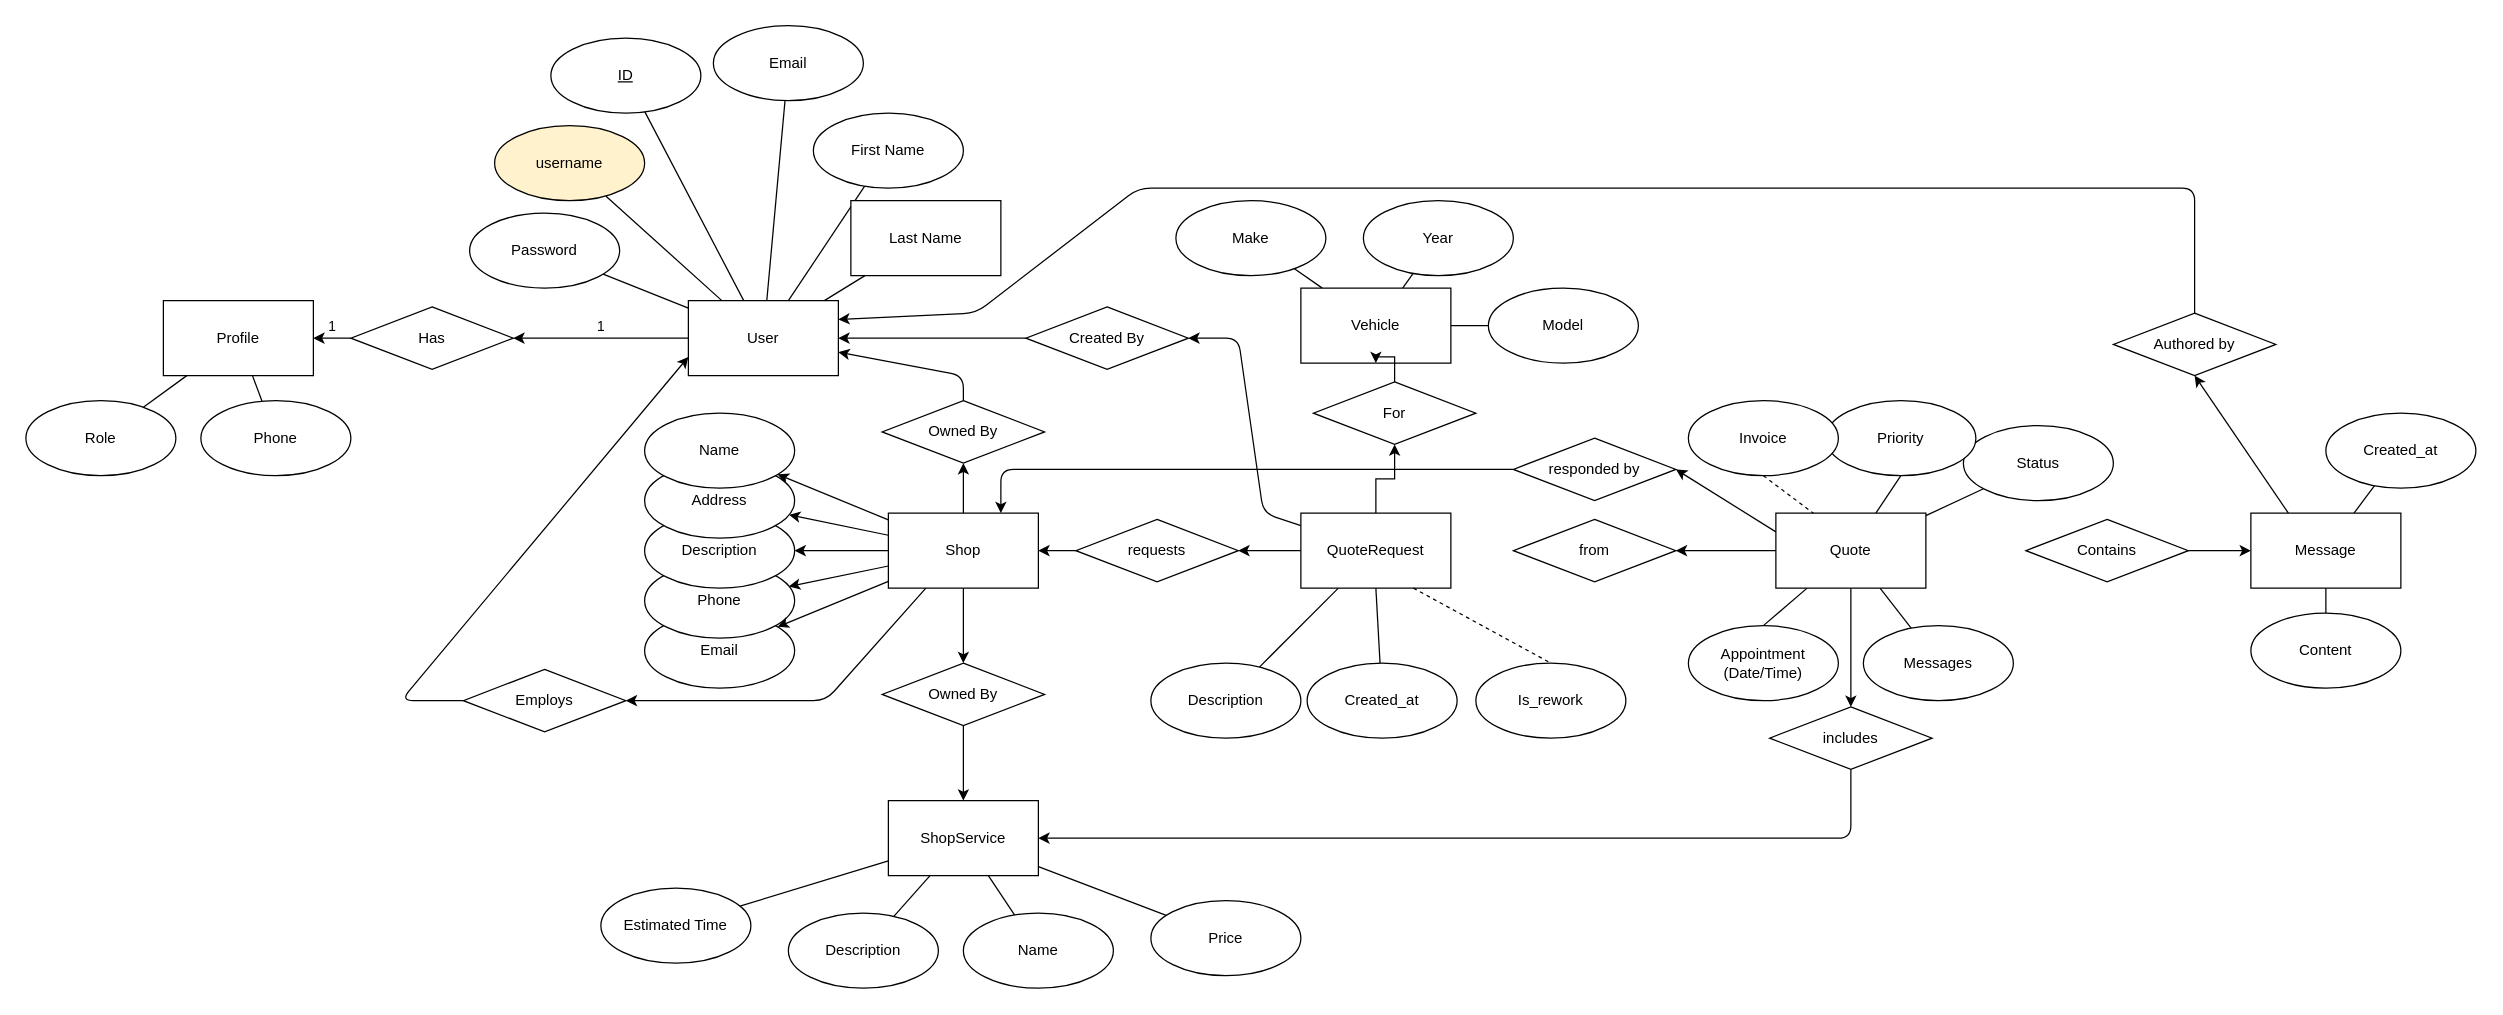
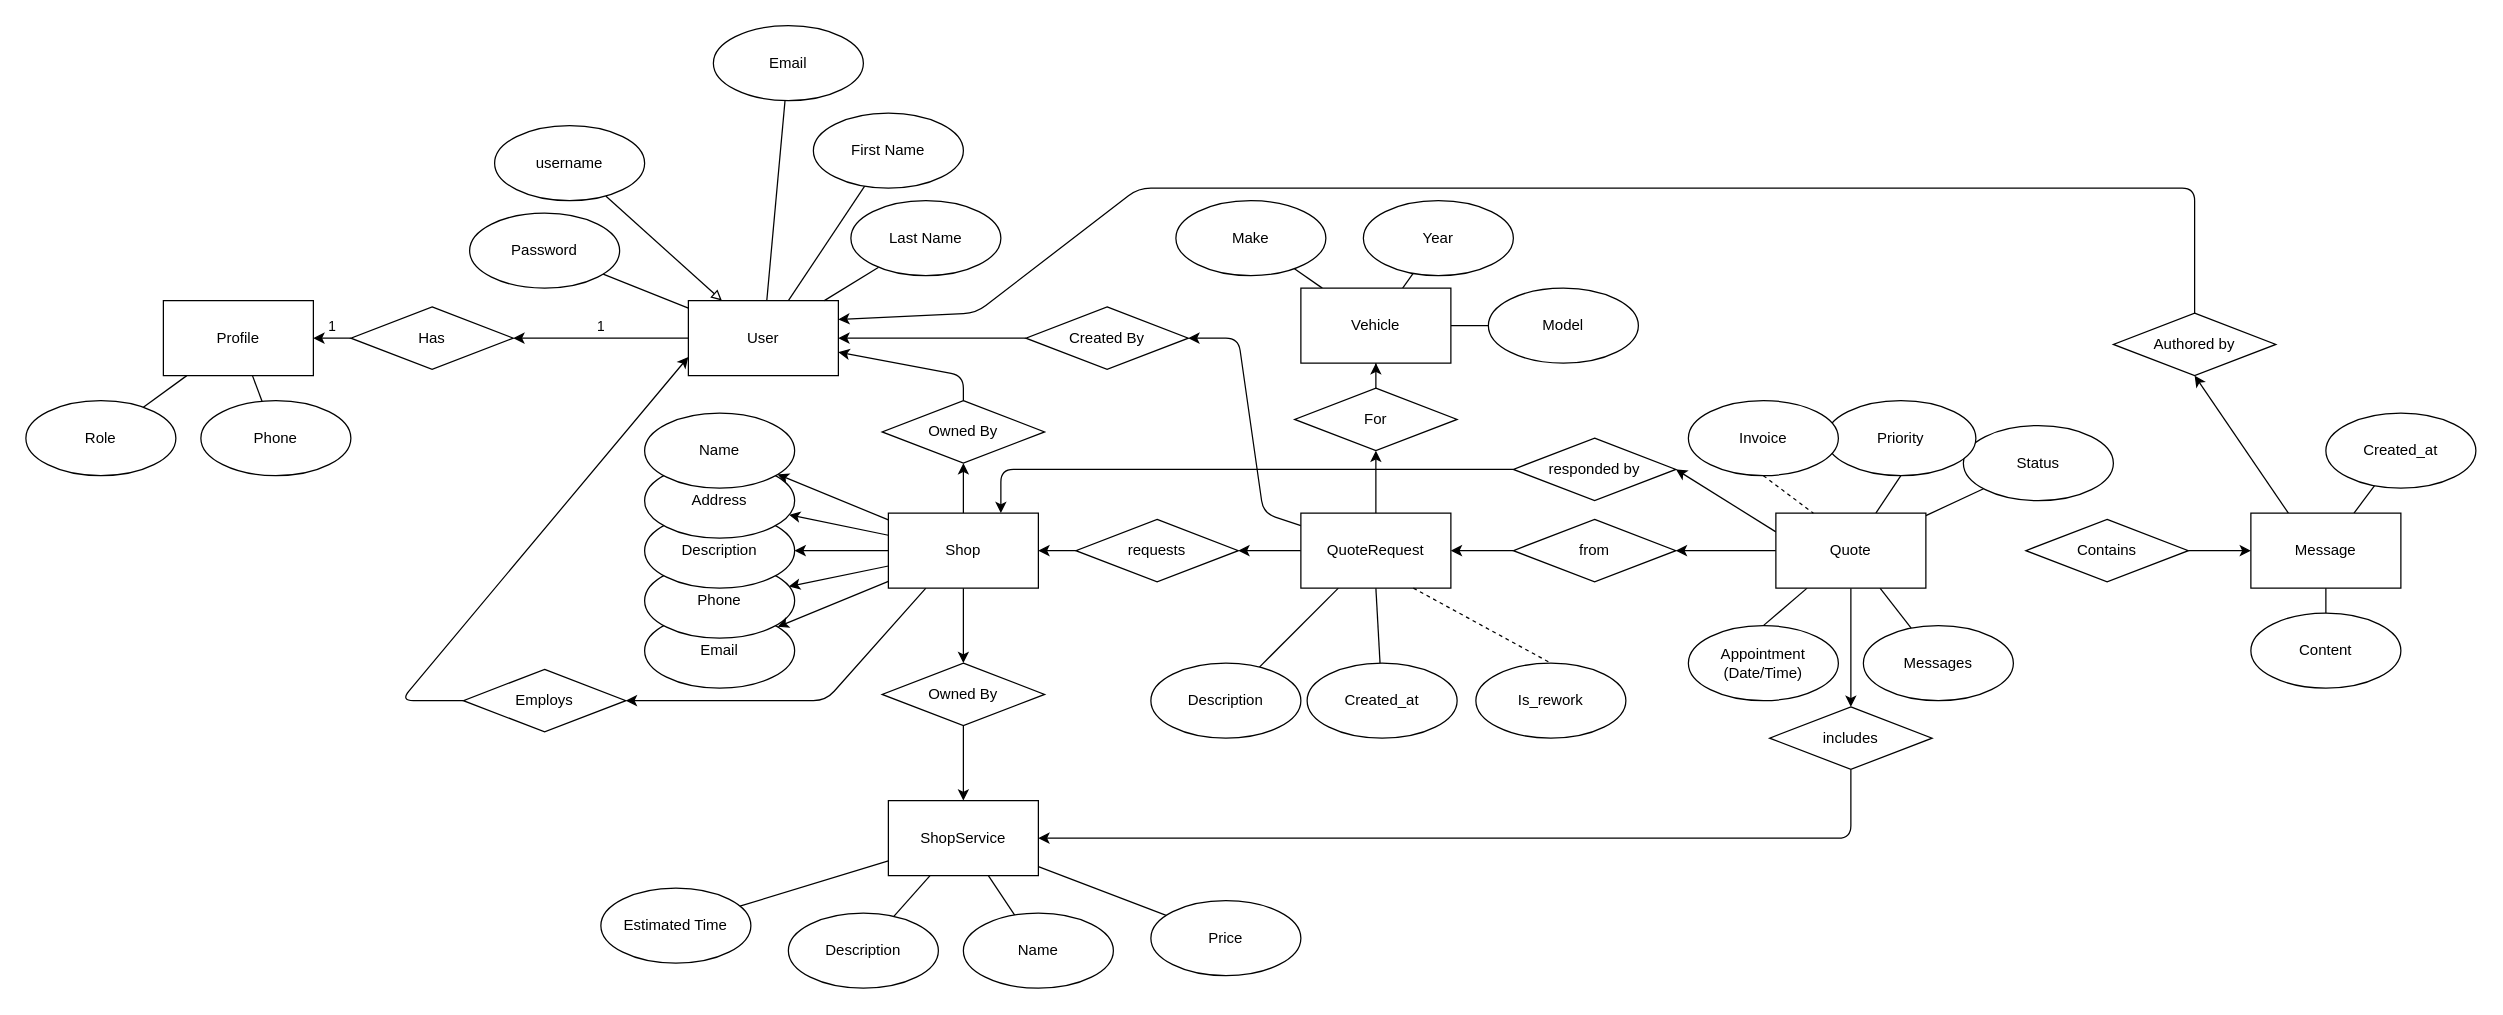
node "ID": removed
node "username": fillcolor #fff2cc -> #ffffff
edge "ID" -- "User": removed
node "Last Name": shape rectangle -> ellipse
edge "username" -- "User": arrowhead none -> block
node "For": moved (1394, 413) -> (1376, 419)
edge "from" -> "QuoteRequest": added
